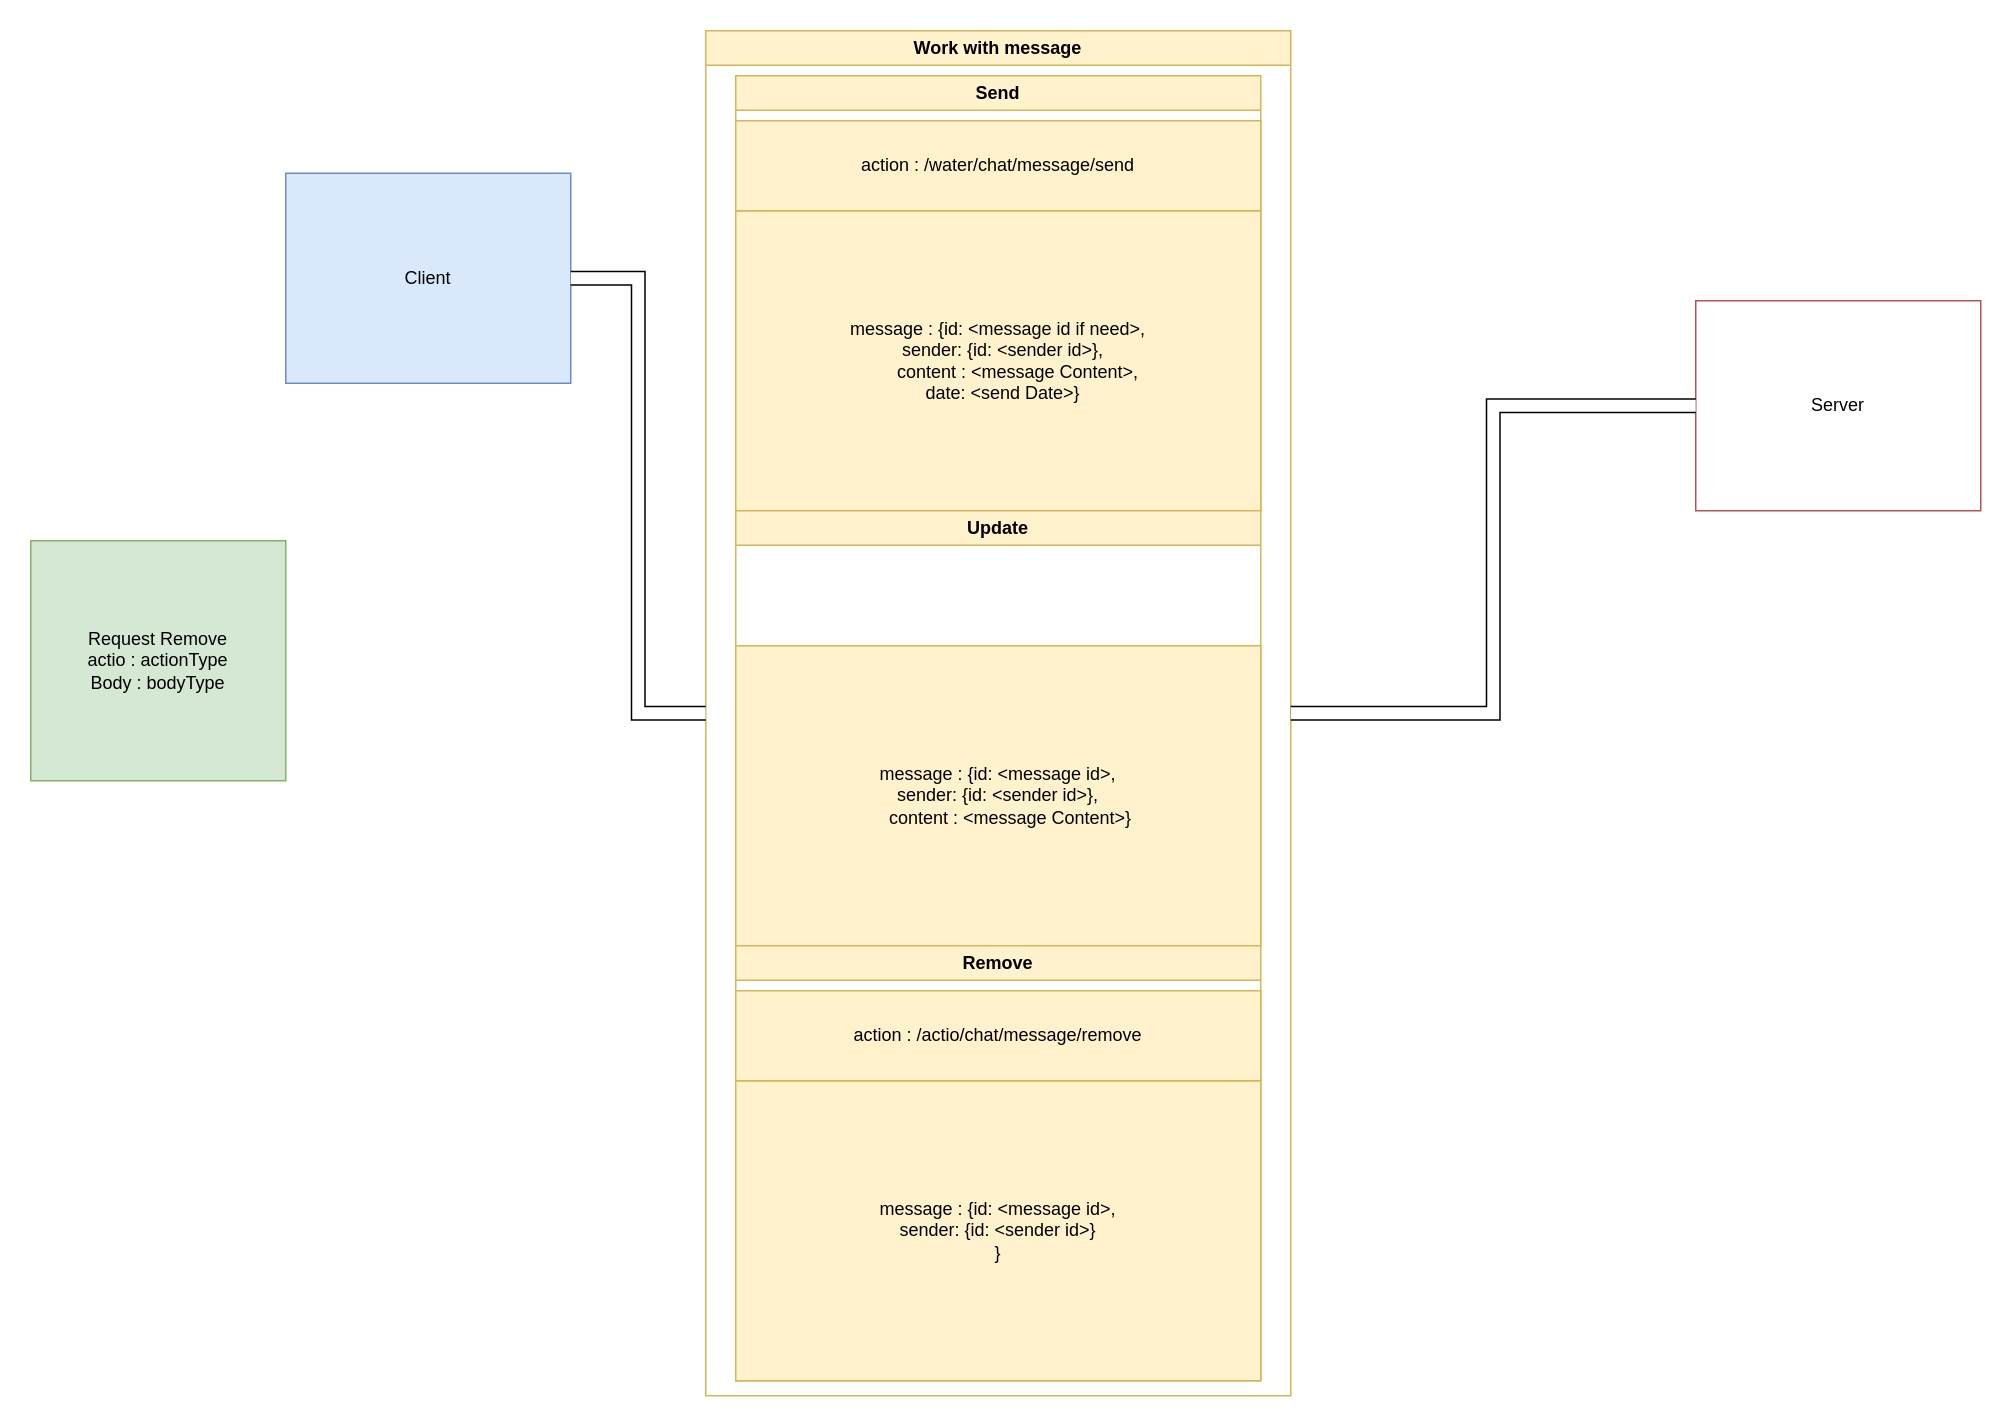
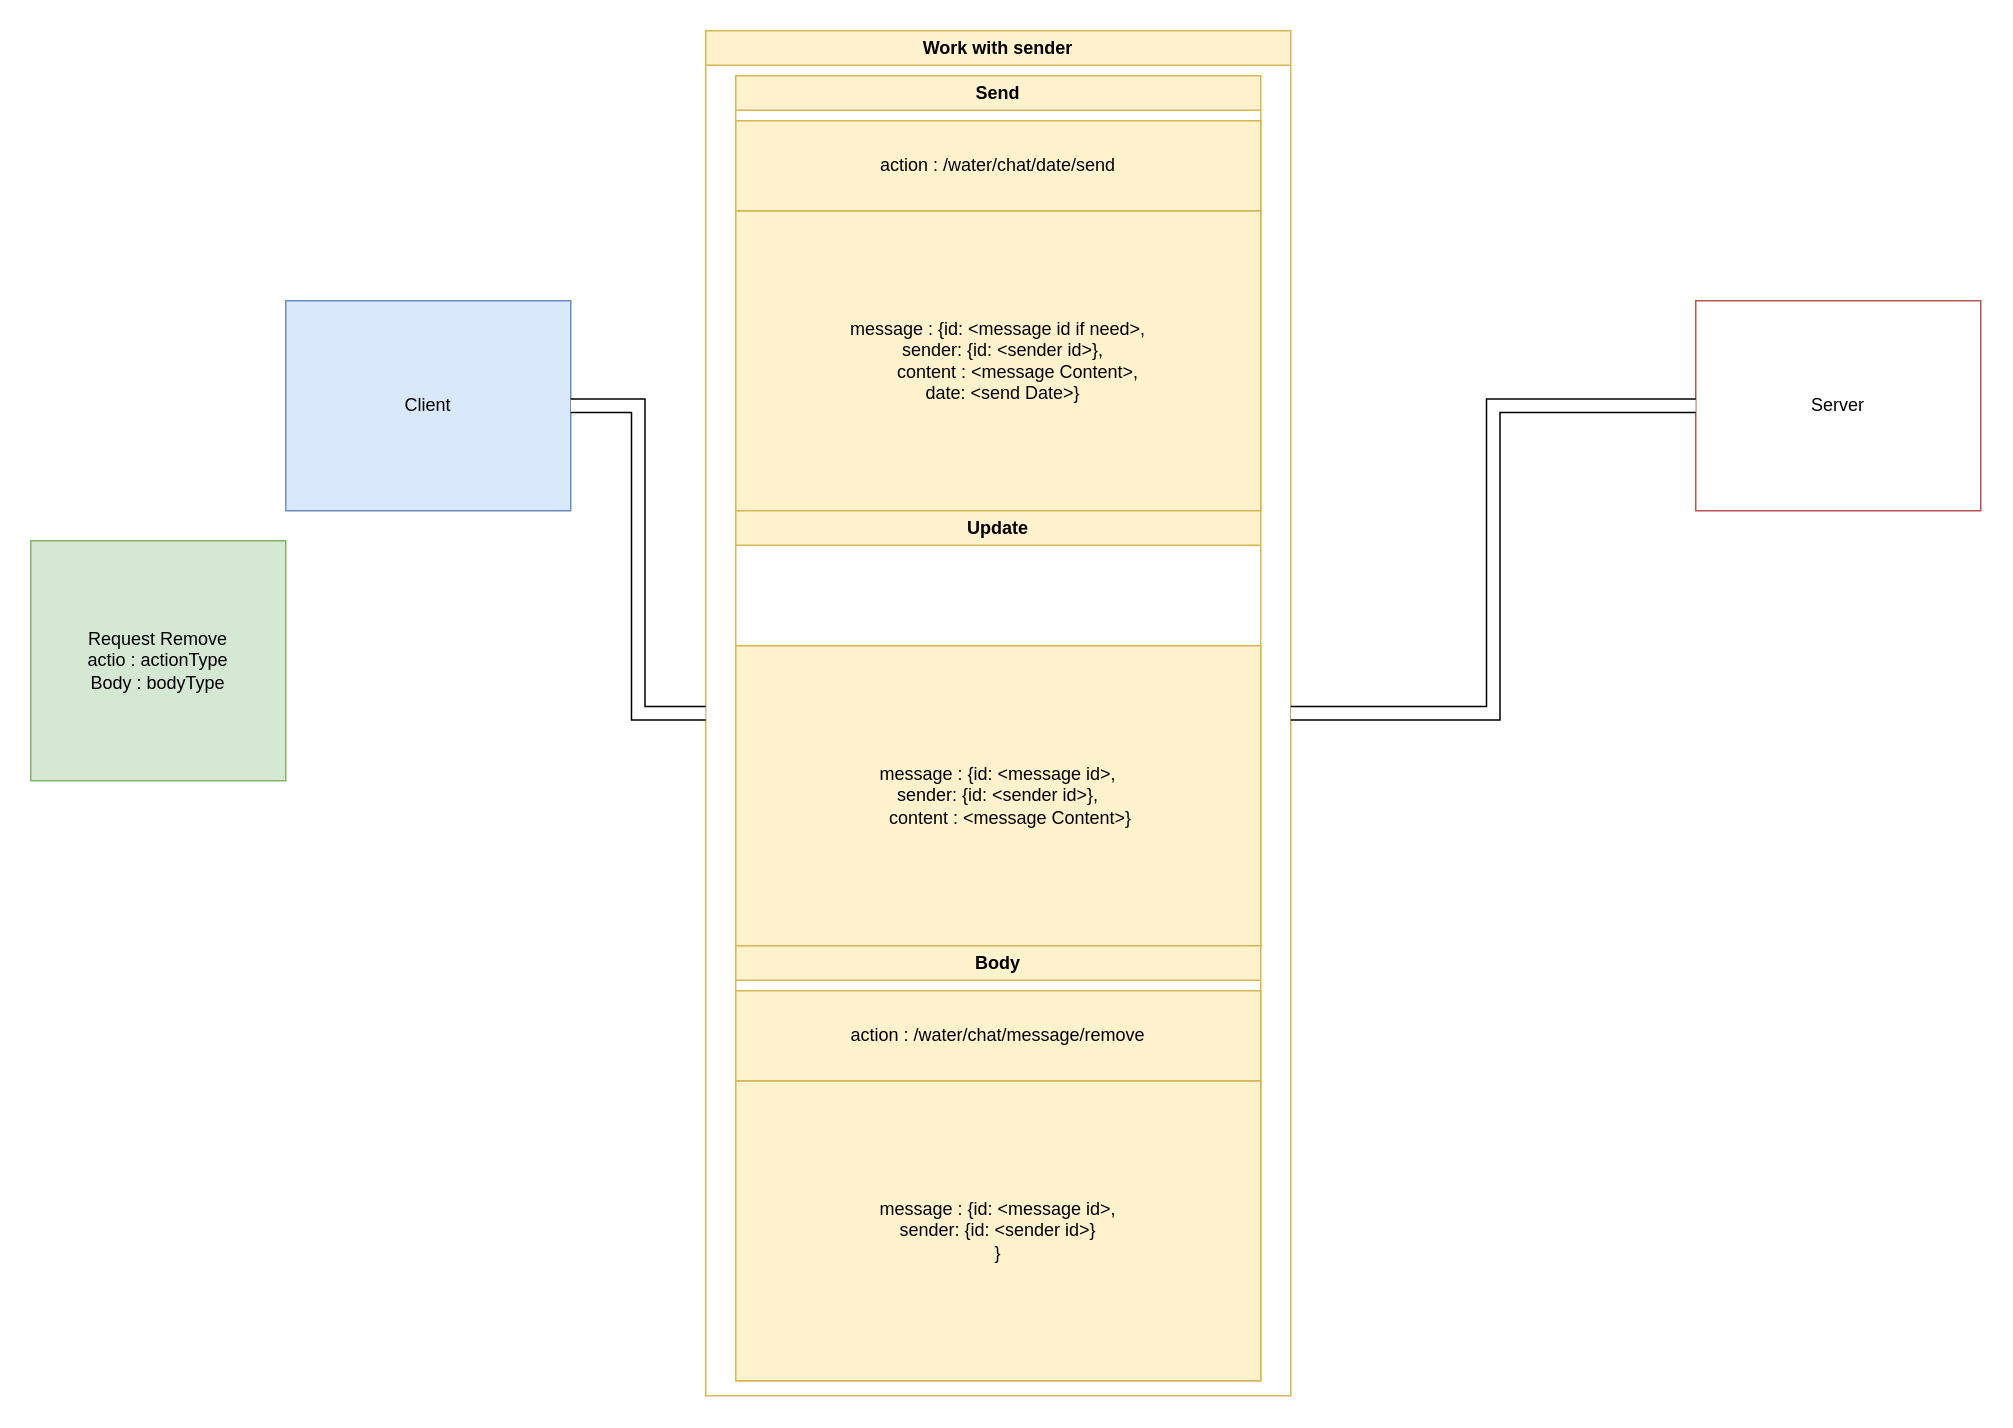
node "Work with message": label "Work with message" -> "Work with sender"
node "action : /water/chat/message/send": label "action : /water/chat/message/send" -> "action : /water/chat/date/send"
node "Client": moved (428, 278) -> (428, 406)
node "Remove": label "Remove" -> "Body"
node "action : /actio/chat/message/remove": label "action : /actio/chat/message/remove" -> "action : /water/chat/message/remove"
